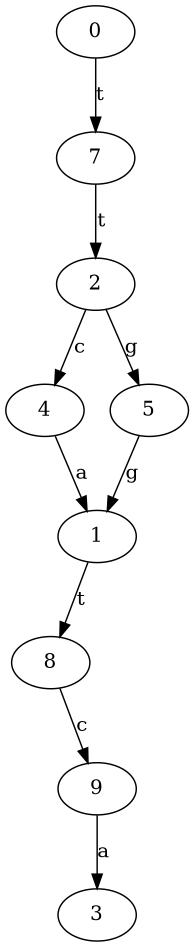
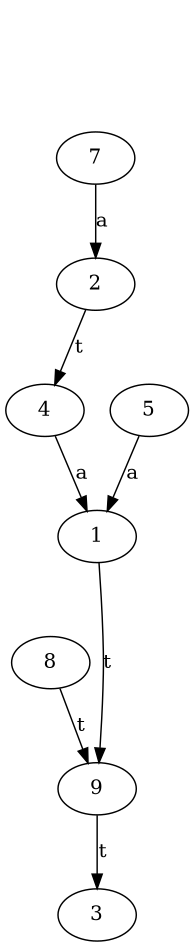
node "0": removed
edge "7" -> "2": label "t" -> "a"
edge "2" -> "5": removed, label "g"
edge "2" -> "4": label "c" -> "t"
edge "5" -> "1": label "g" -> "a"
edge "1" -> "8": now "1" -> "9"
edge "8" -> "9": label "c" -> "t"
edge "9" -> "3": label "a" -> "t"
